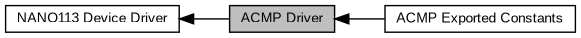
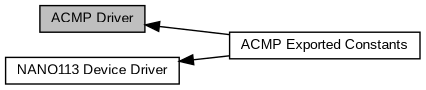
edge "ACMP Driver" -> "NANO113 Device Driver": now "ACMP Exported Constants" -> "NANO113 Device Driver"
